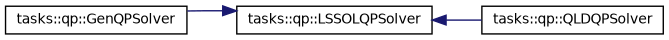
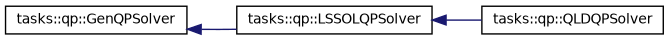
edge "tasks::qp::GenQPSolver" -> "tasks::qp::LSSOLQPSolver": reversed
